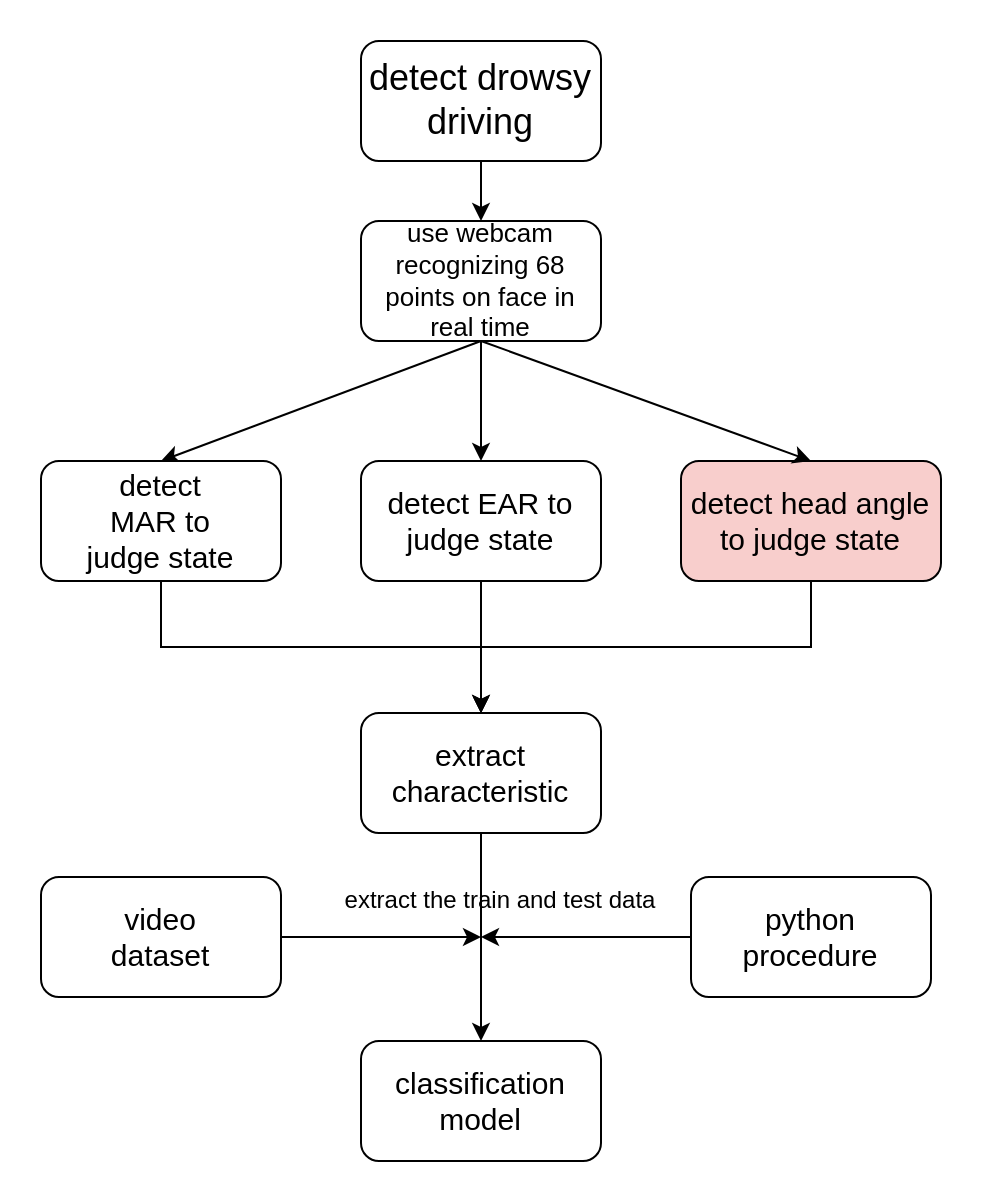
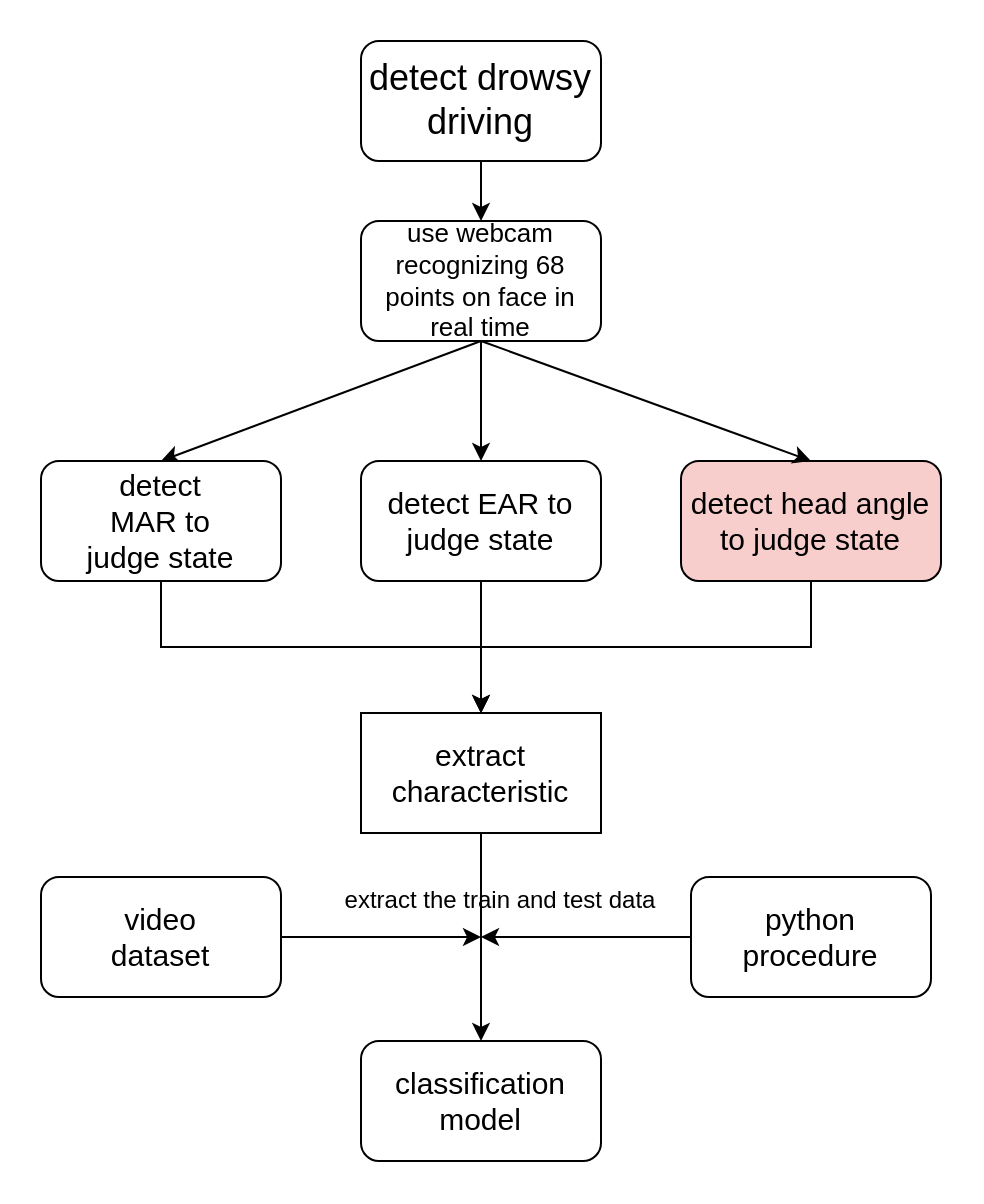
node "extract characteristic": shape rounded rectangle -> rectangle
